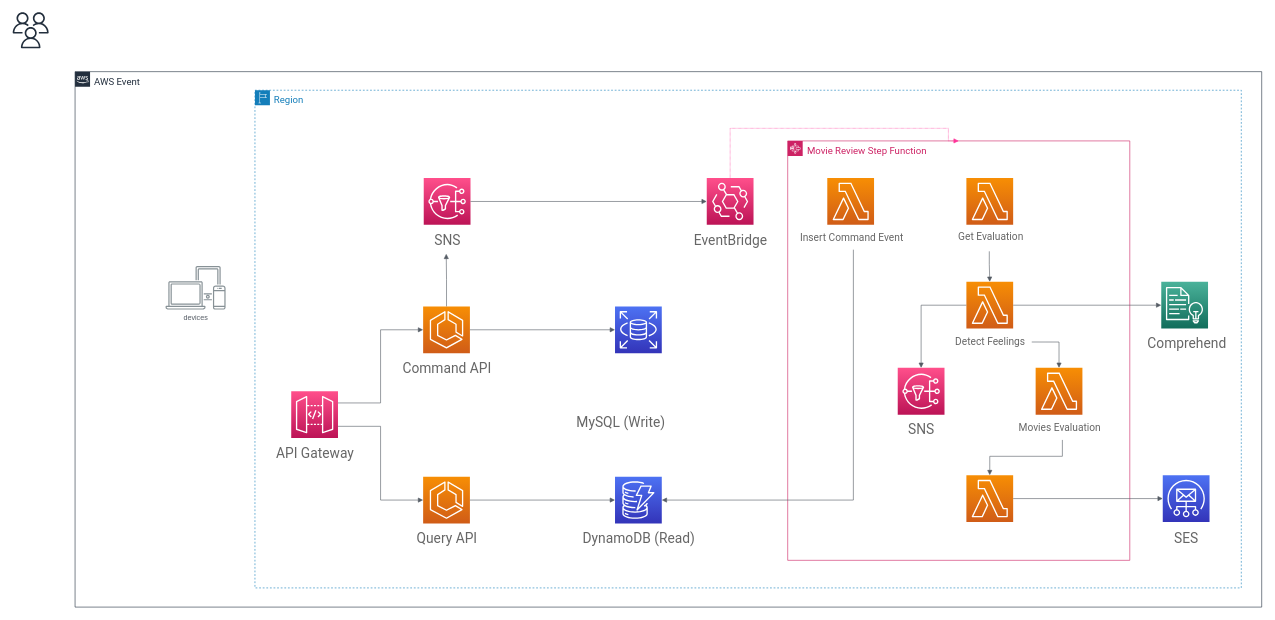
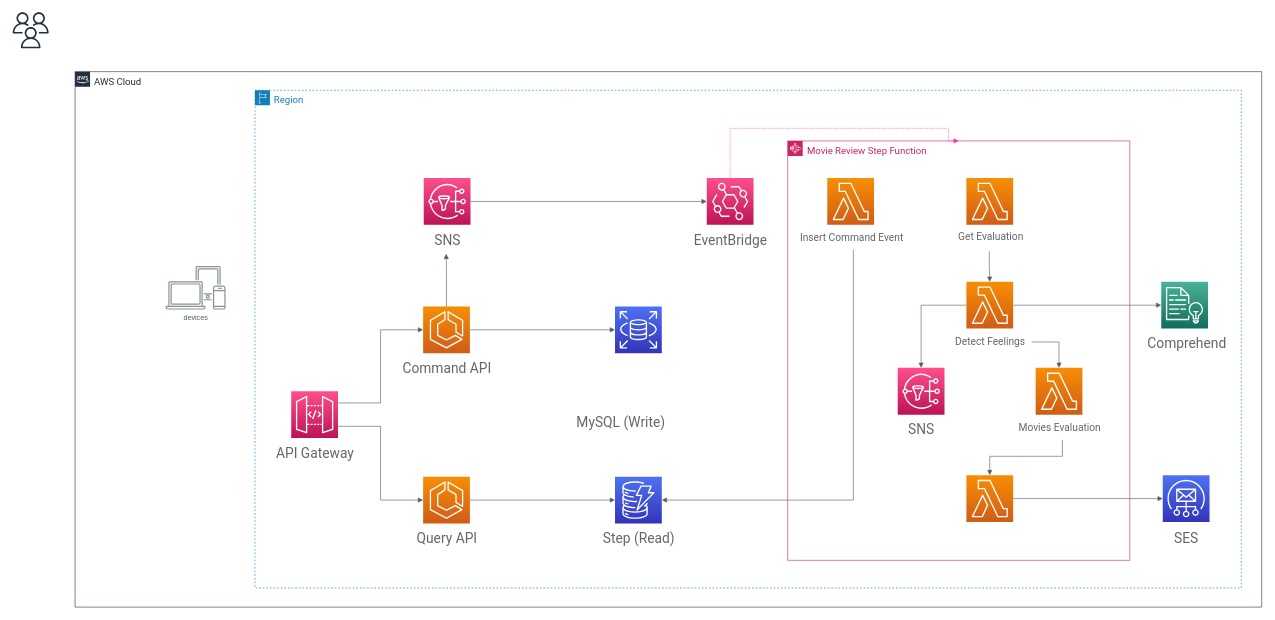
node "AWS Event": label "AWS Event" -> "AWS Cloud"
node "DynamoDB (Read)": label "DynamoDB (Read)" -> "Step (Read)"
